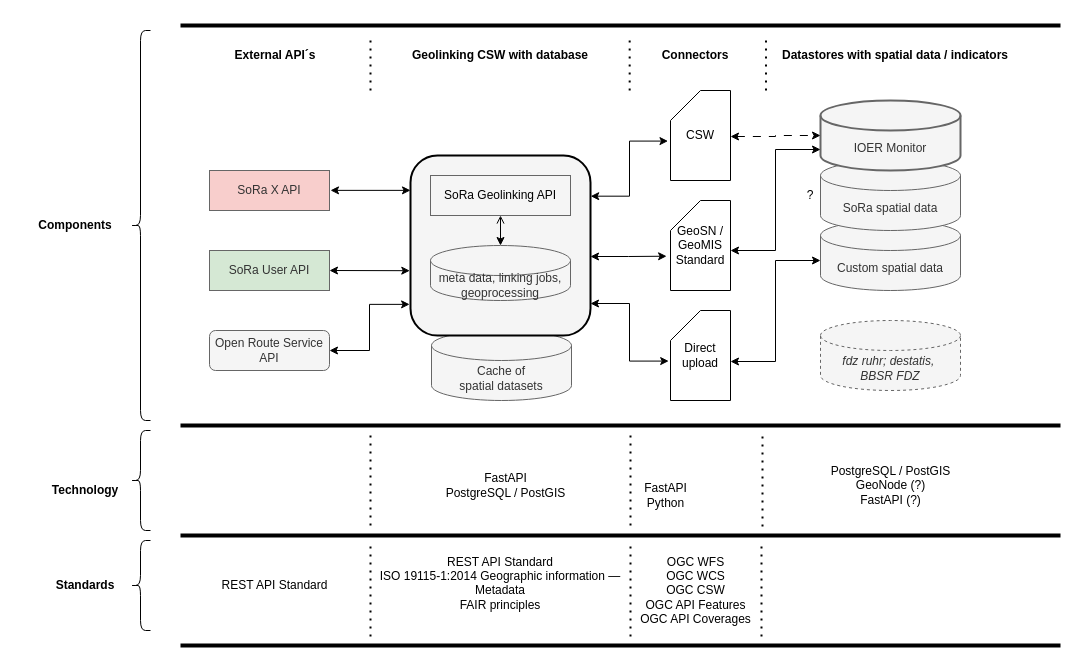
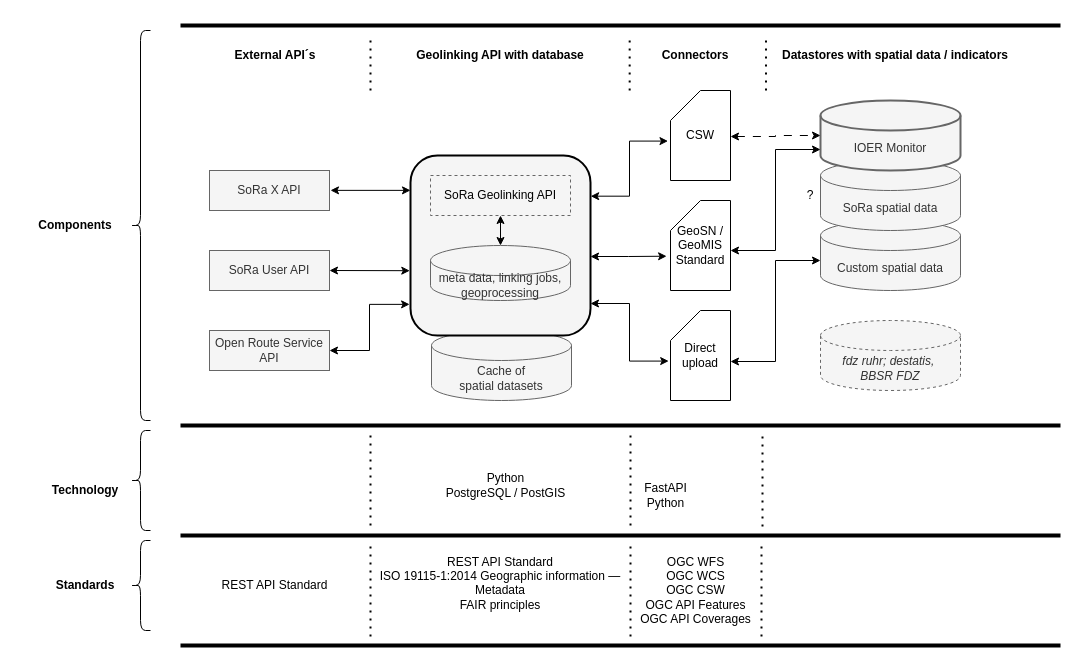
node "Geolinking CSW with database": label "Geolinking CSW with database" -> "Geolinking API with database"
node "SoRa X API": fillcolor #f8cecc -> #f5f5f5
node "SoRa Geolinking API": style solid -> dashed
edge "SoRa Geolinking API" -- "meta data, linking jobs, geoprocessing": arrowhead open -> classic
node "SoRa User API": fillcolor #d5e8d4 -> #f5f5f5
node "Open Route Service API": shape rounded rectangle -> rectangle
node "FastAPI PostgreSQL / PostGIS": label "FastAPI PostgreSQL / PostGIS" -> "Python PostgreSQL / PostGIS"
node "PostgreSQL / PostGIS GeoNode (?) FastAPI (?)": removed
